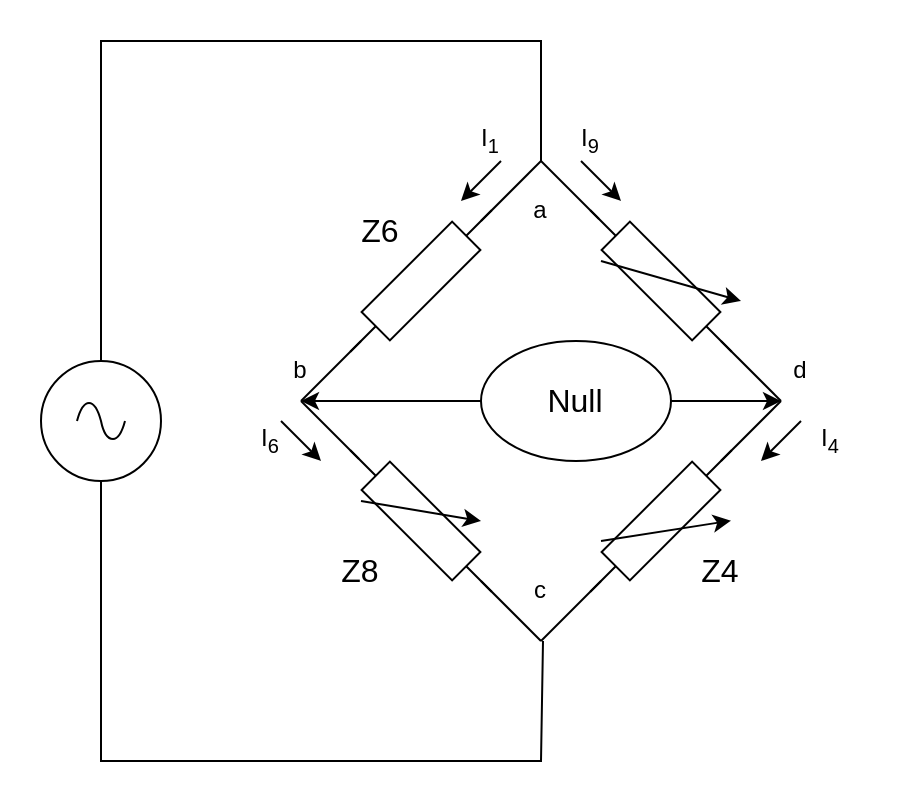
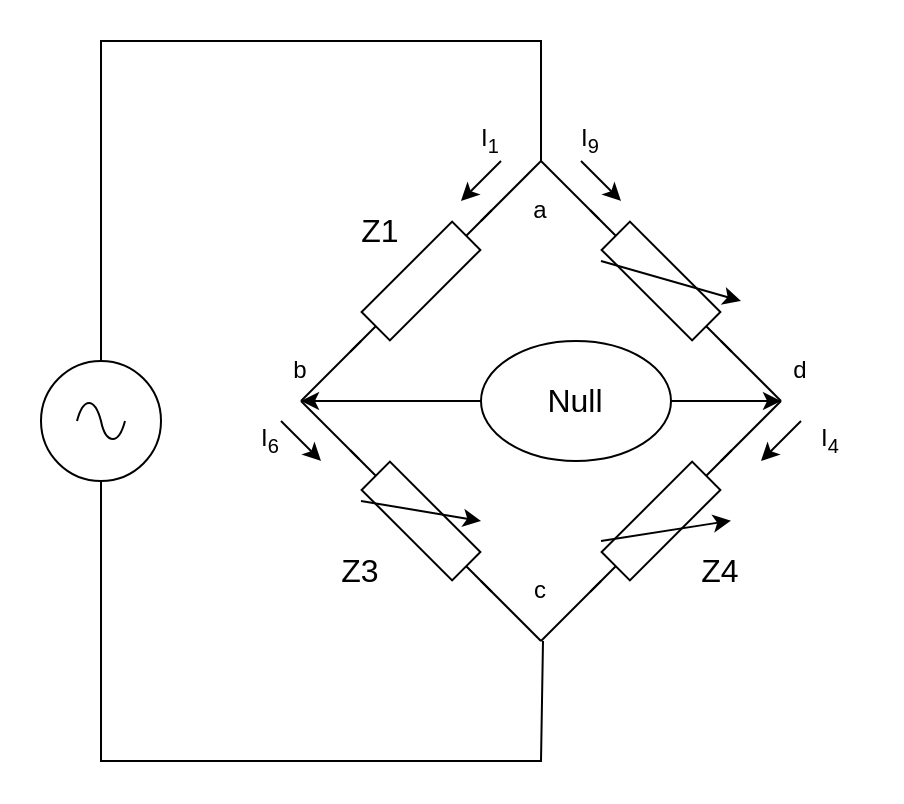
node "Z6": label "Z6" -> "Z1"
node "Z8": label "Z8" -> "Z3"
